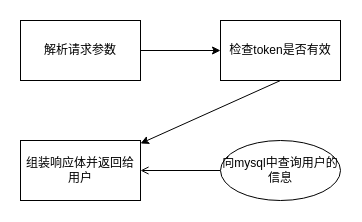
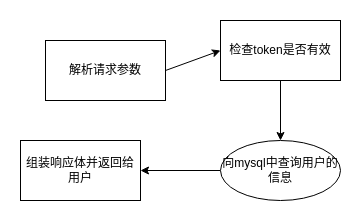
node "解析请求参数": moved (81, 51) -> (106, 71)
edge "检查token是否有效" -> "组装响应体并返回给用户": now "检查token是否有效" -> "向mysql中查询用户的信息"
edge "向mysql中查询用户的信息" -> "组装响应体并返回给用户": arrowhead open -> classic
